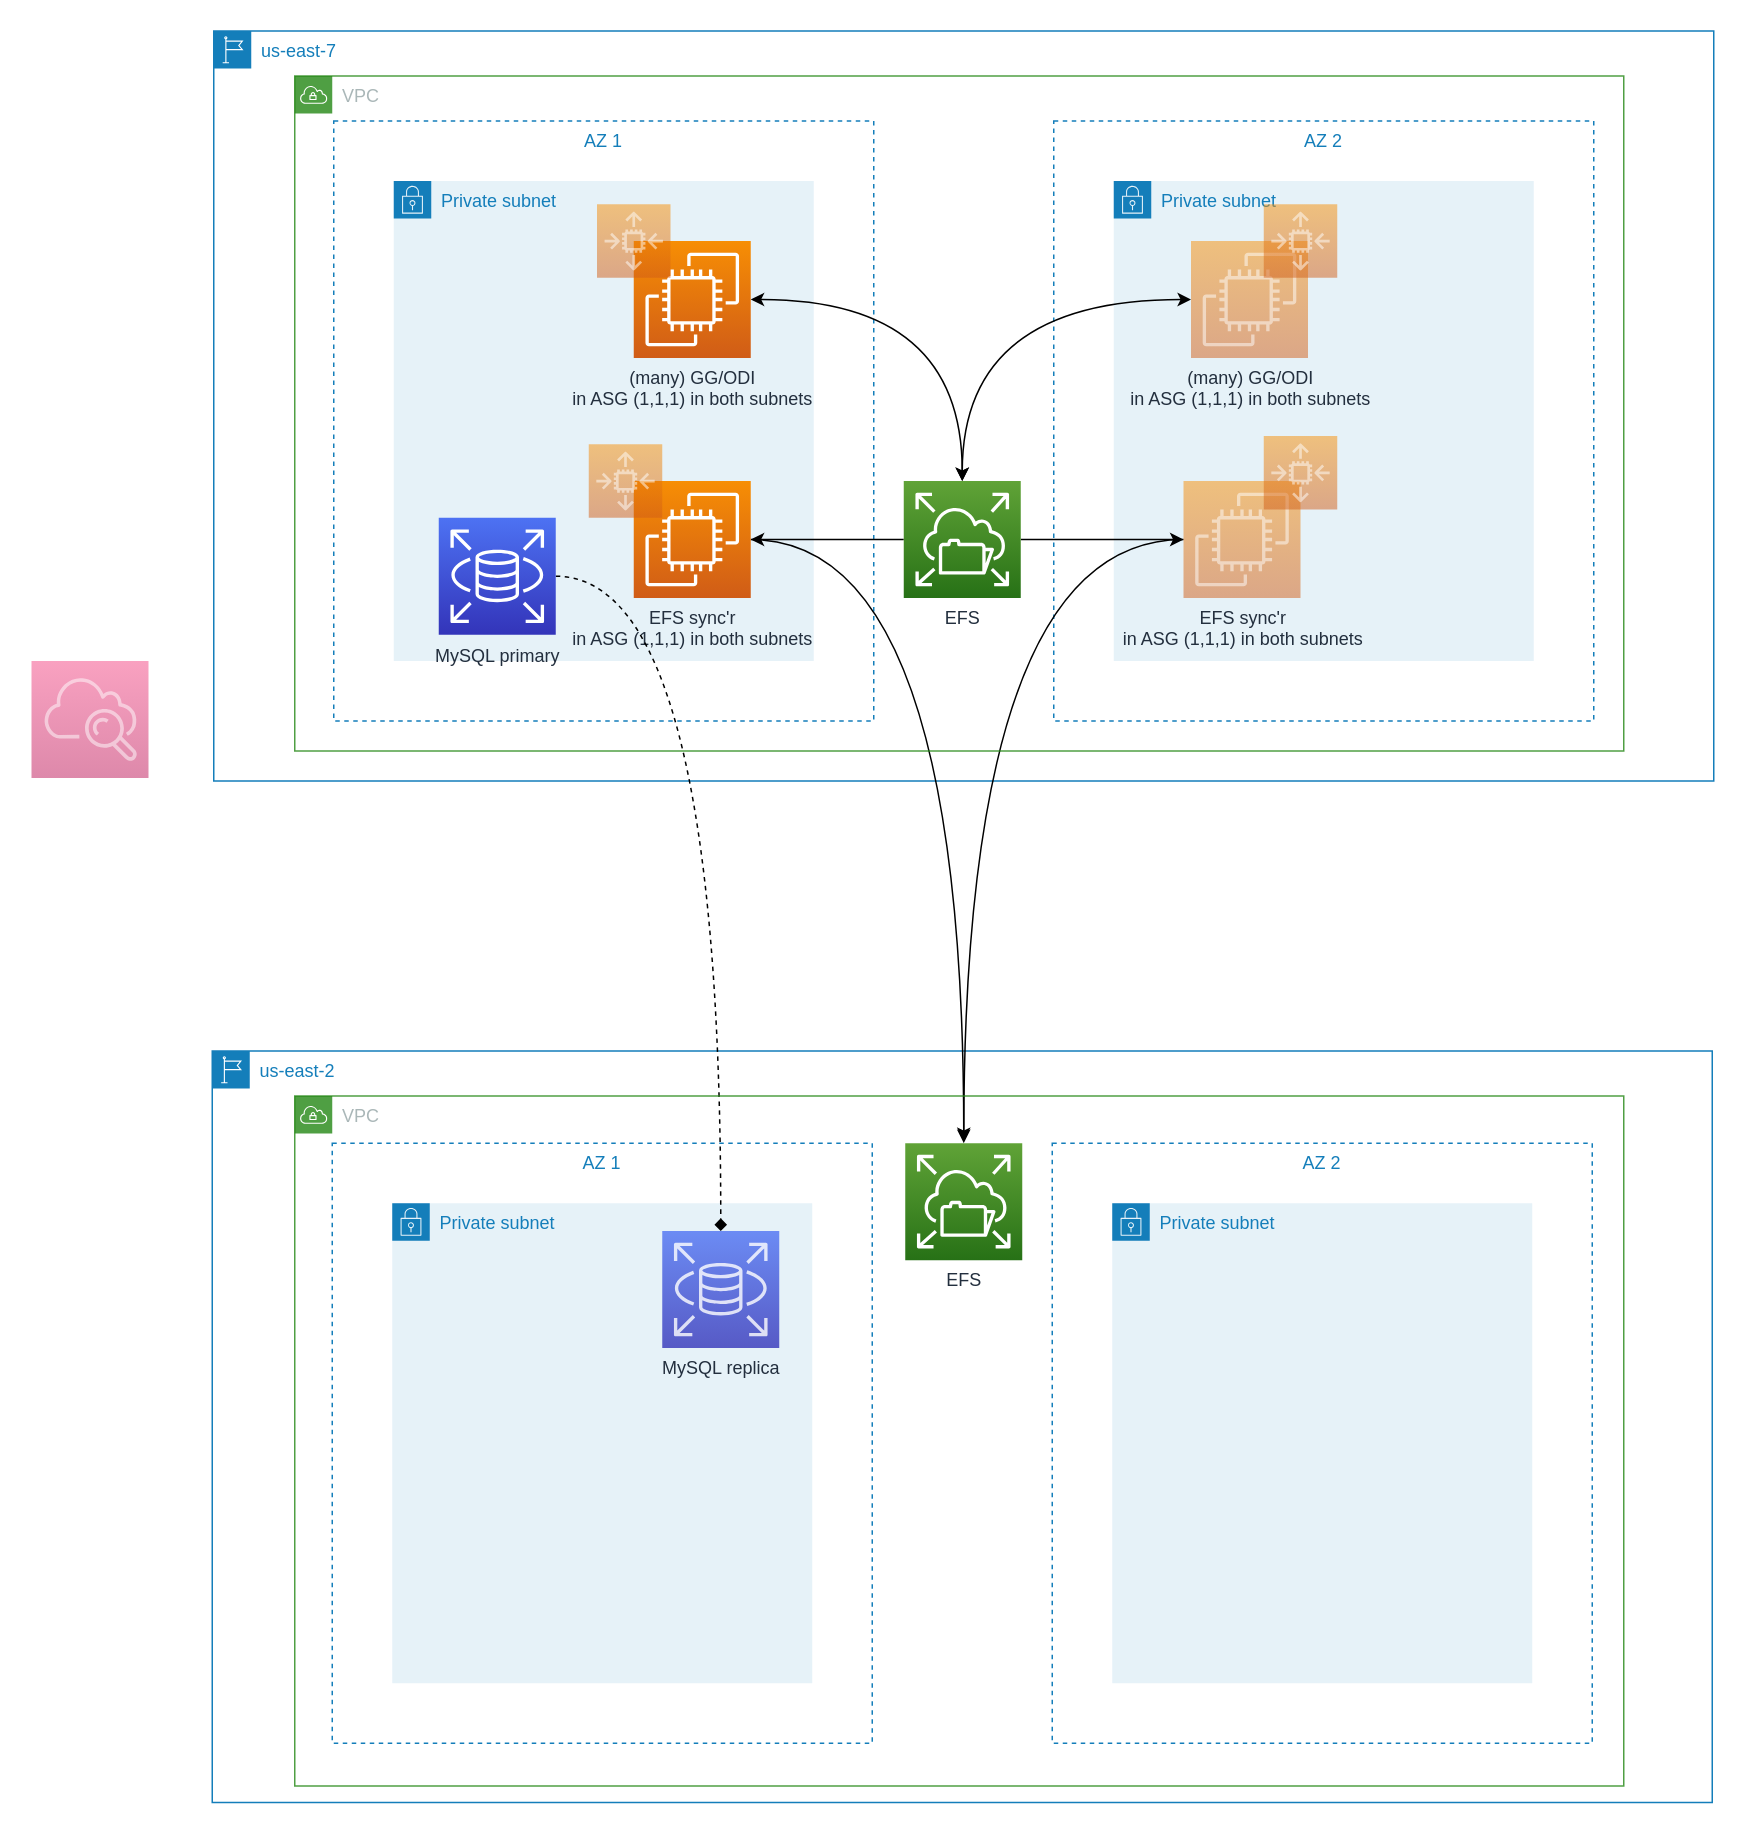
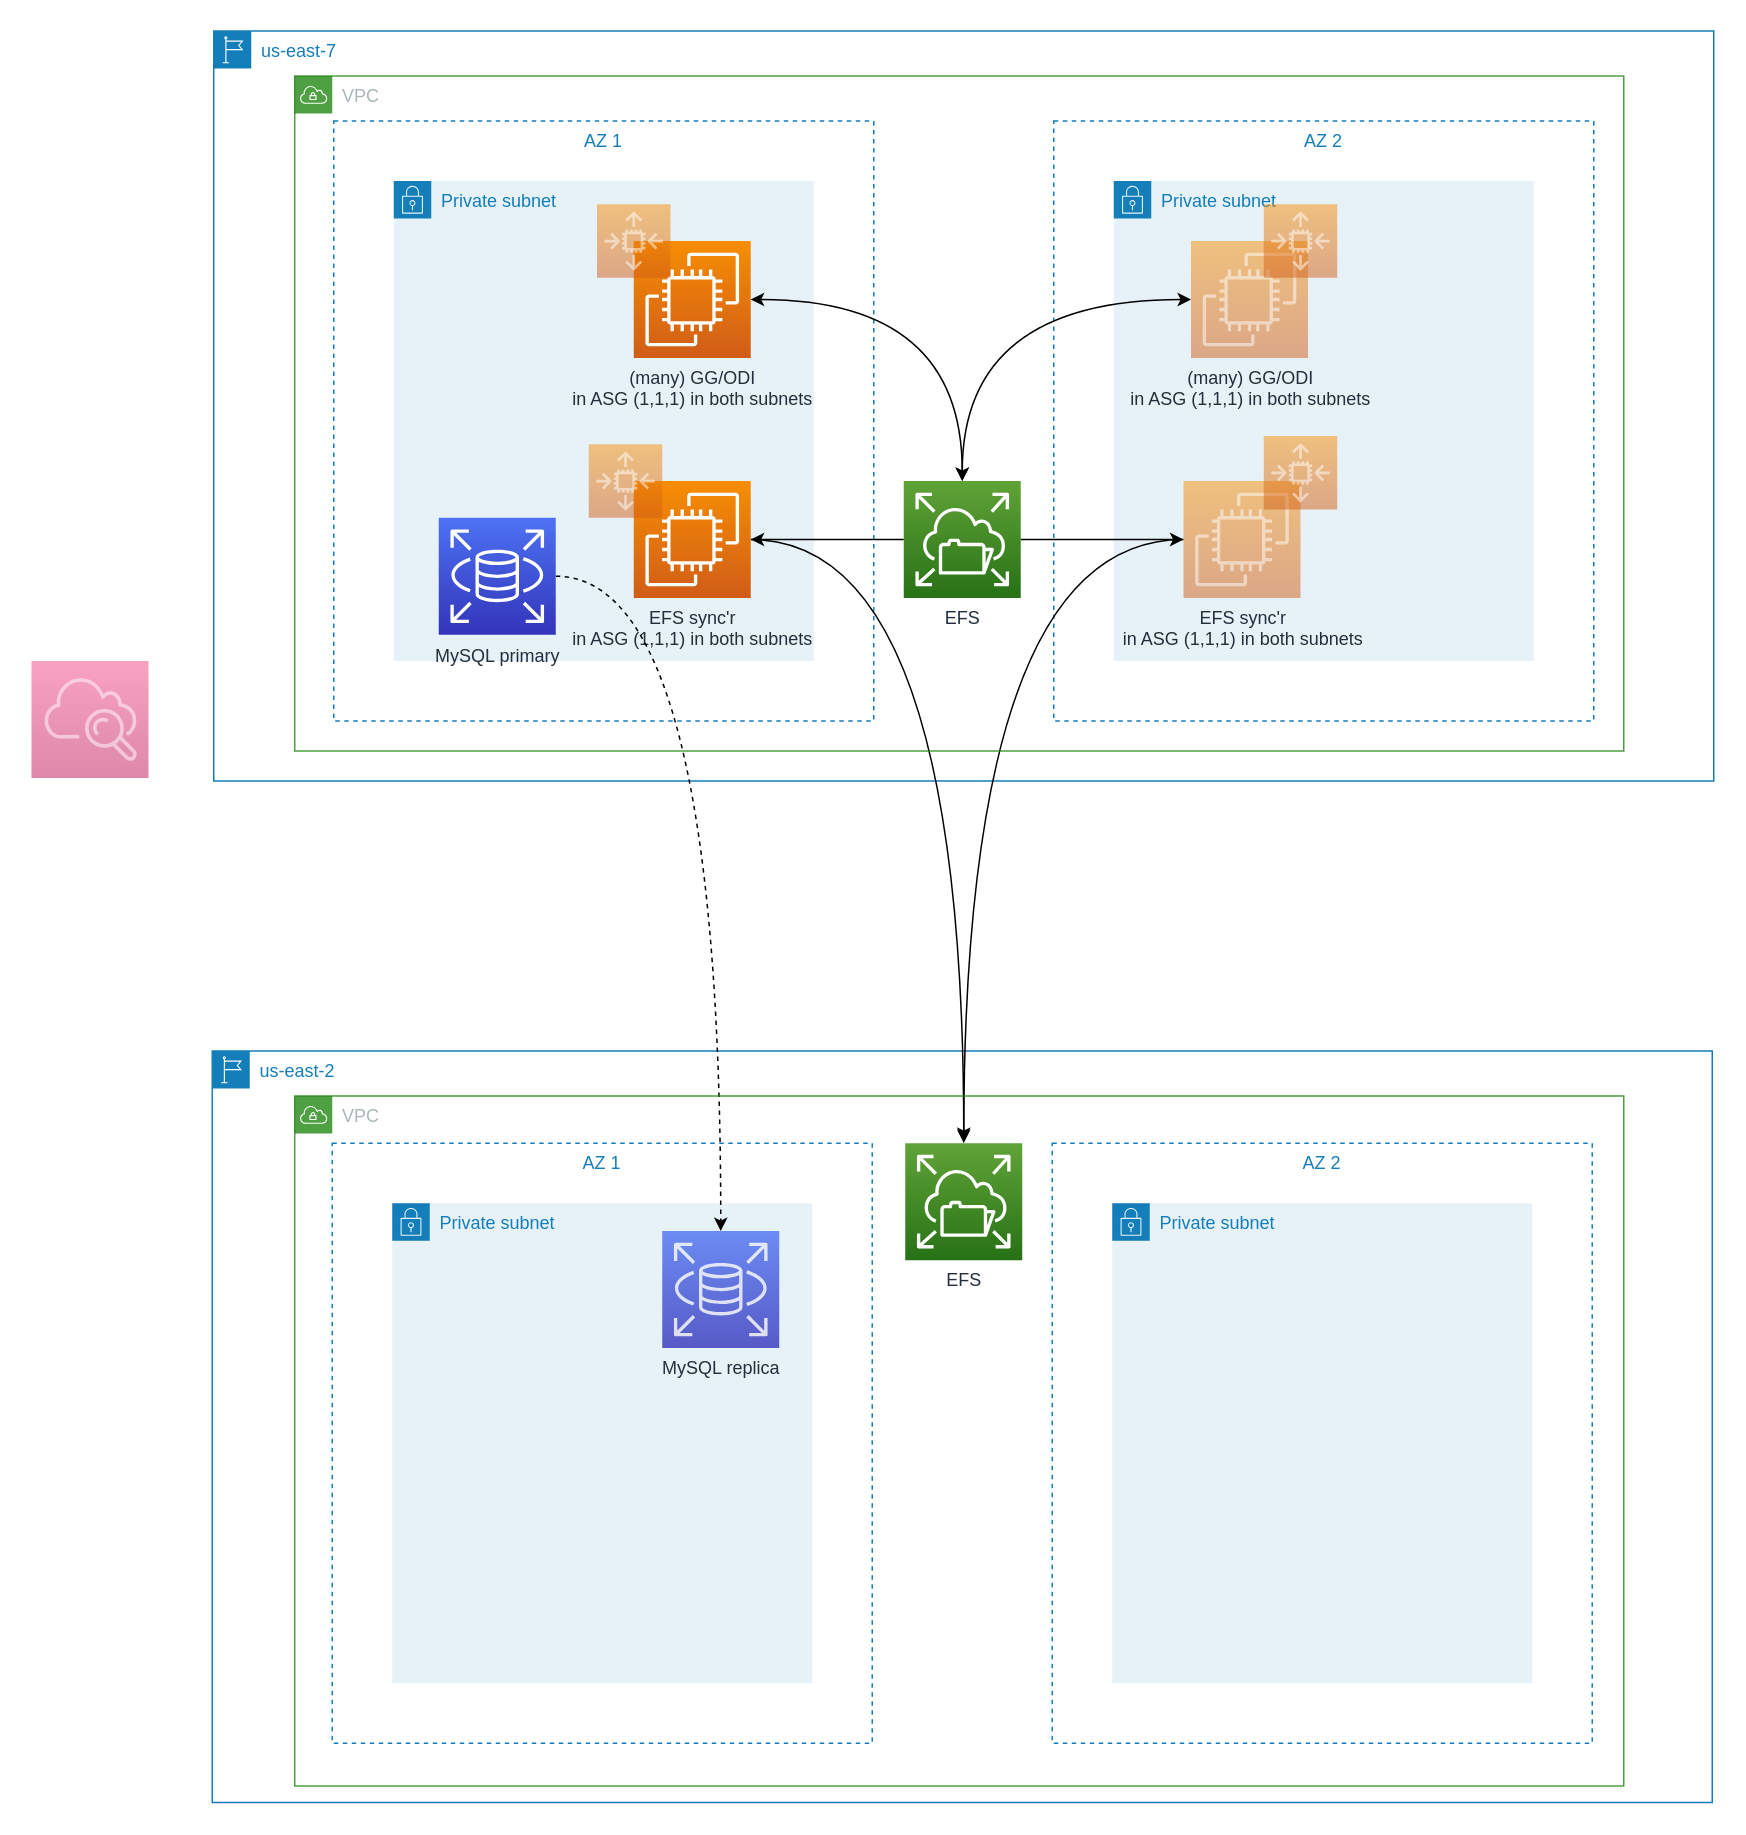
edge "MySQL primary" -> "MySQL replica": arrowhead diamond -> classic
